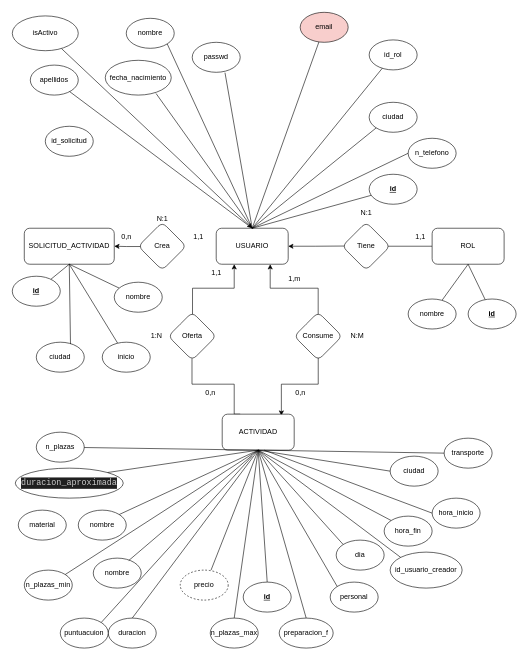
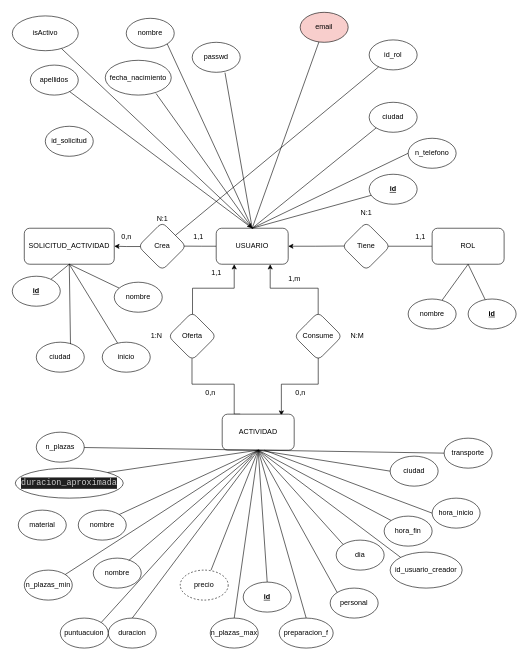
edge "id_rol" -- "USUARIO": now "id_rol" -- "Crea"
edge "Crea" -- "USUARIO": added
node "personal": moved (354, 597) -> (354, 603)
